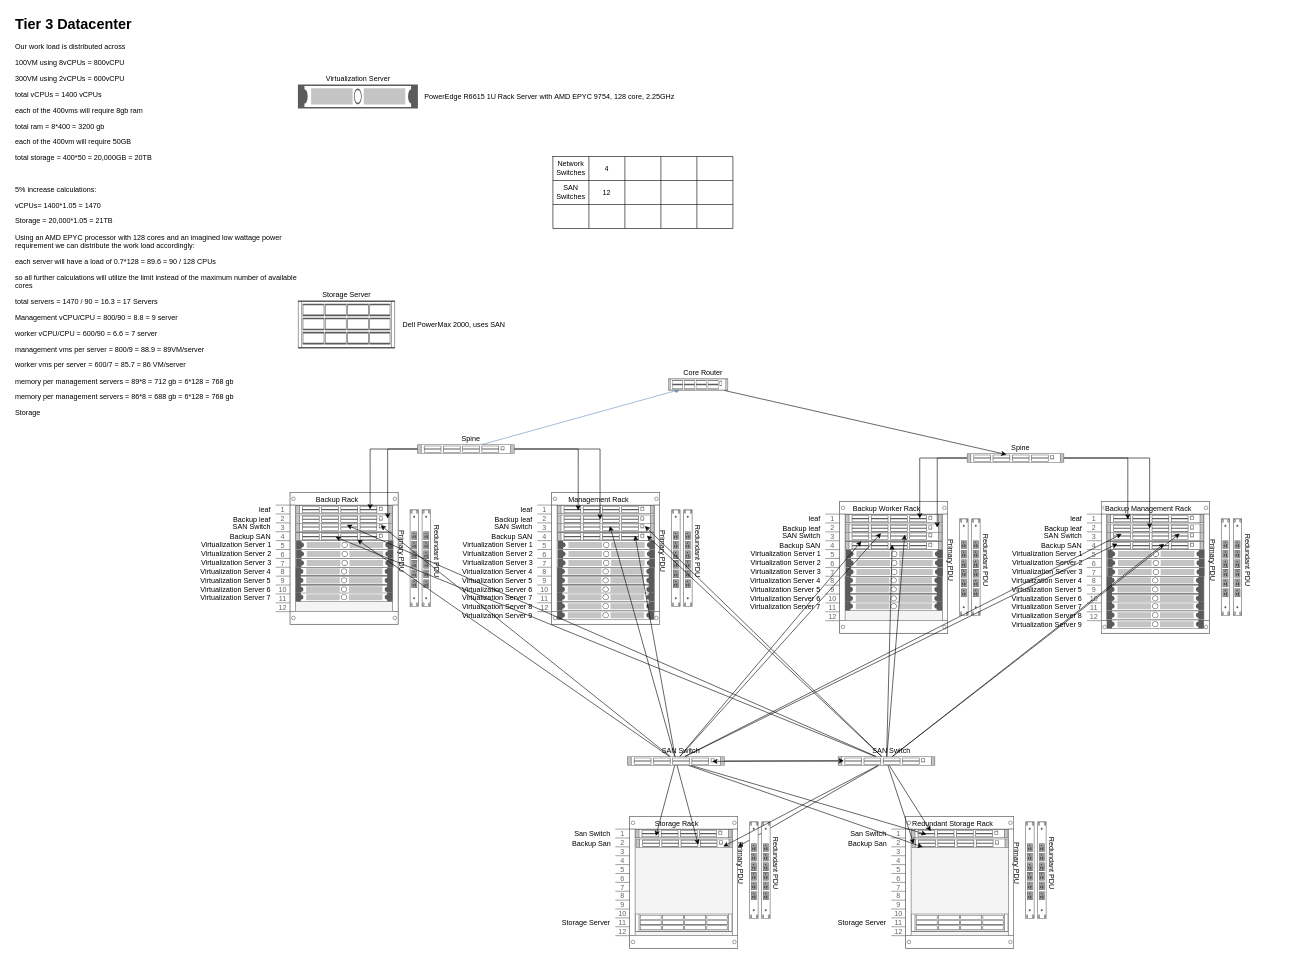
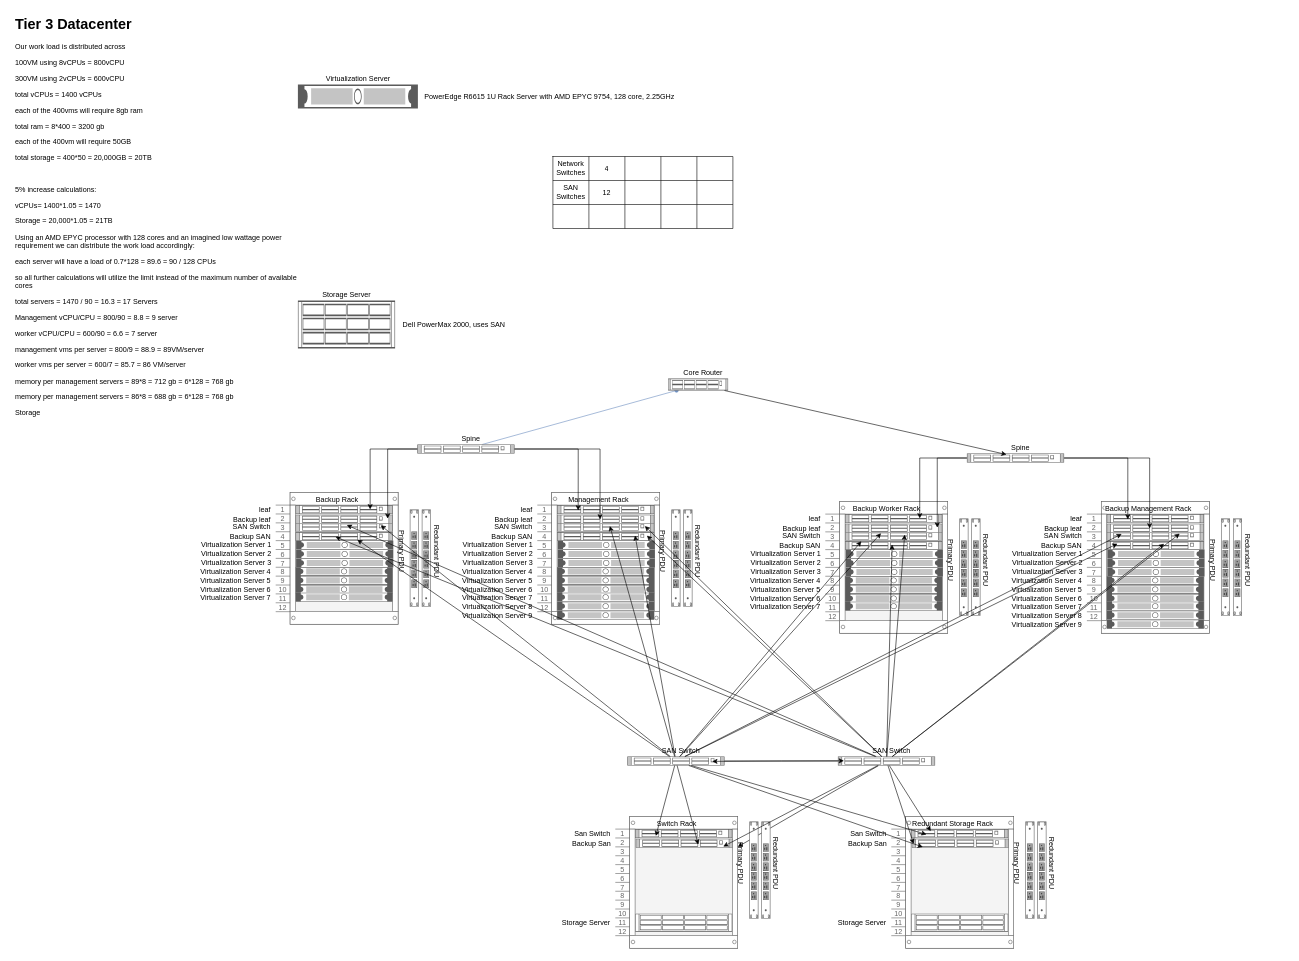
node "Storage Rack": label "Storage Rack" -> "Switch Rack"
